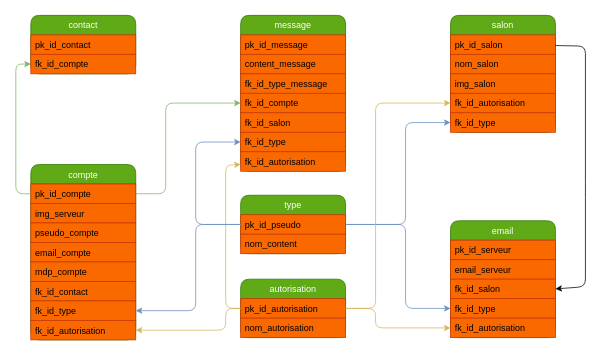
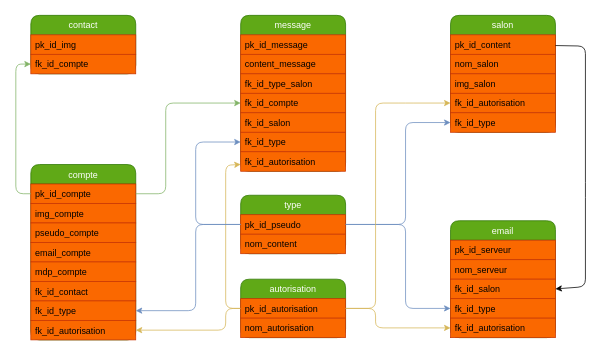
node "pk_id_contact": label "pk_id_contact" -> "pk_id_img"
node "pk_id_salon": label "pk_id_salon" -> "pk_id_content"
node "fk_id_type_message": label "fk_id_type_message" -> "fk_id_type_salon"
node "img_serveur": label "img_serveur" -> "img_compte"
node "email_serveur": label "email_serveur" -> "nom_serveur"
